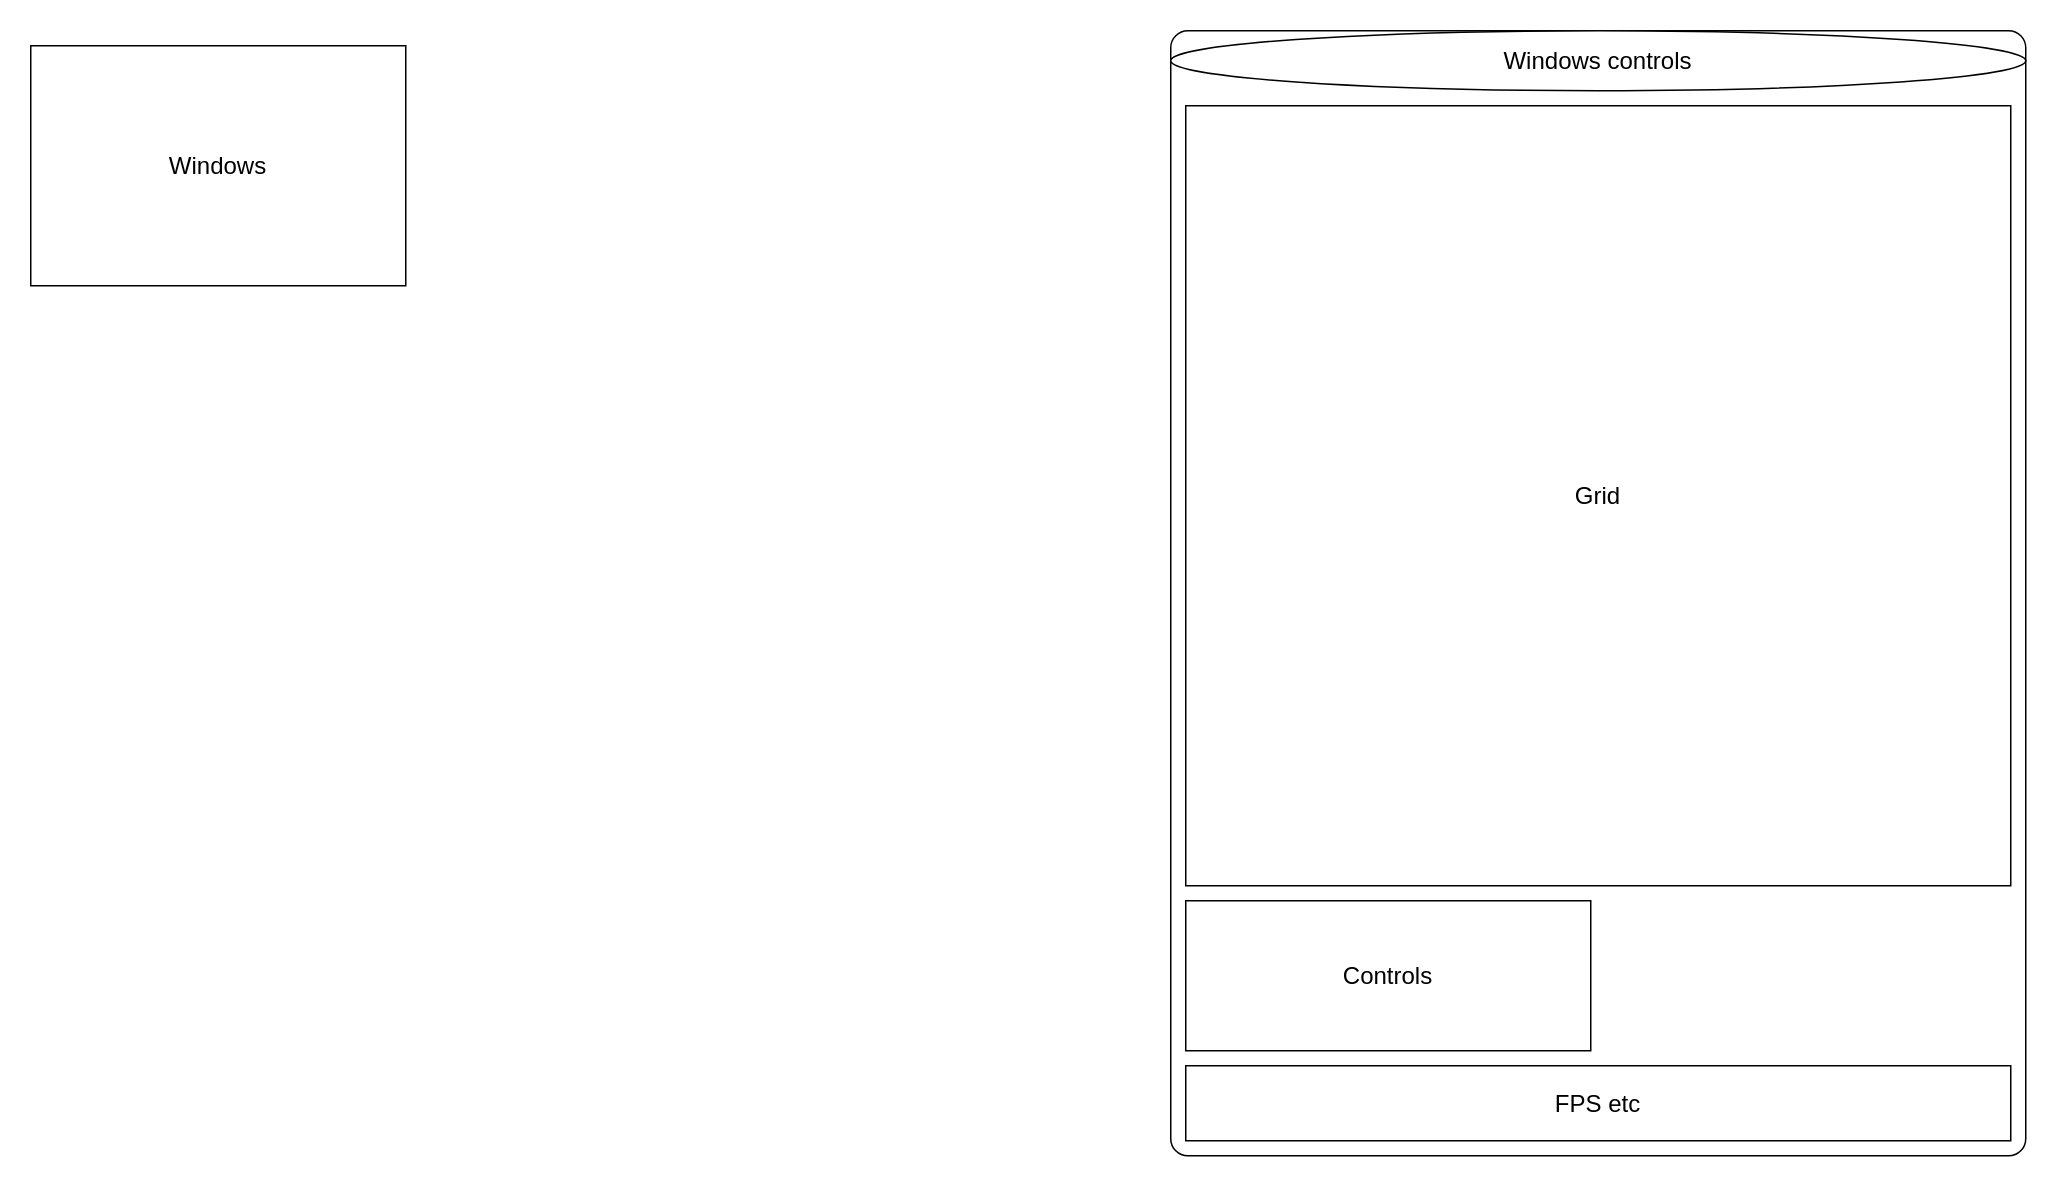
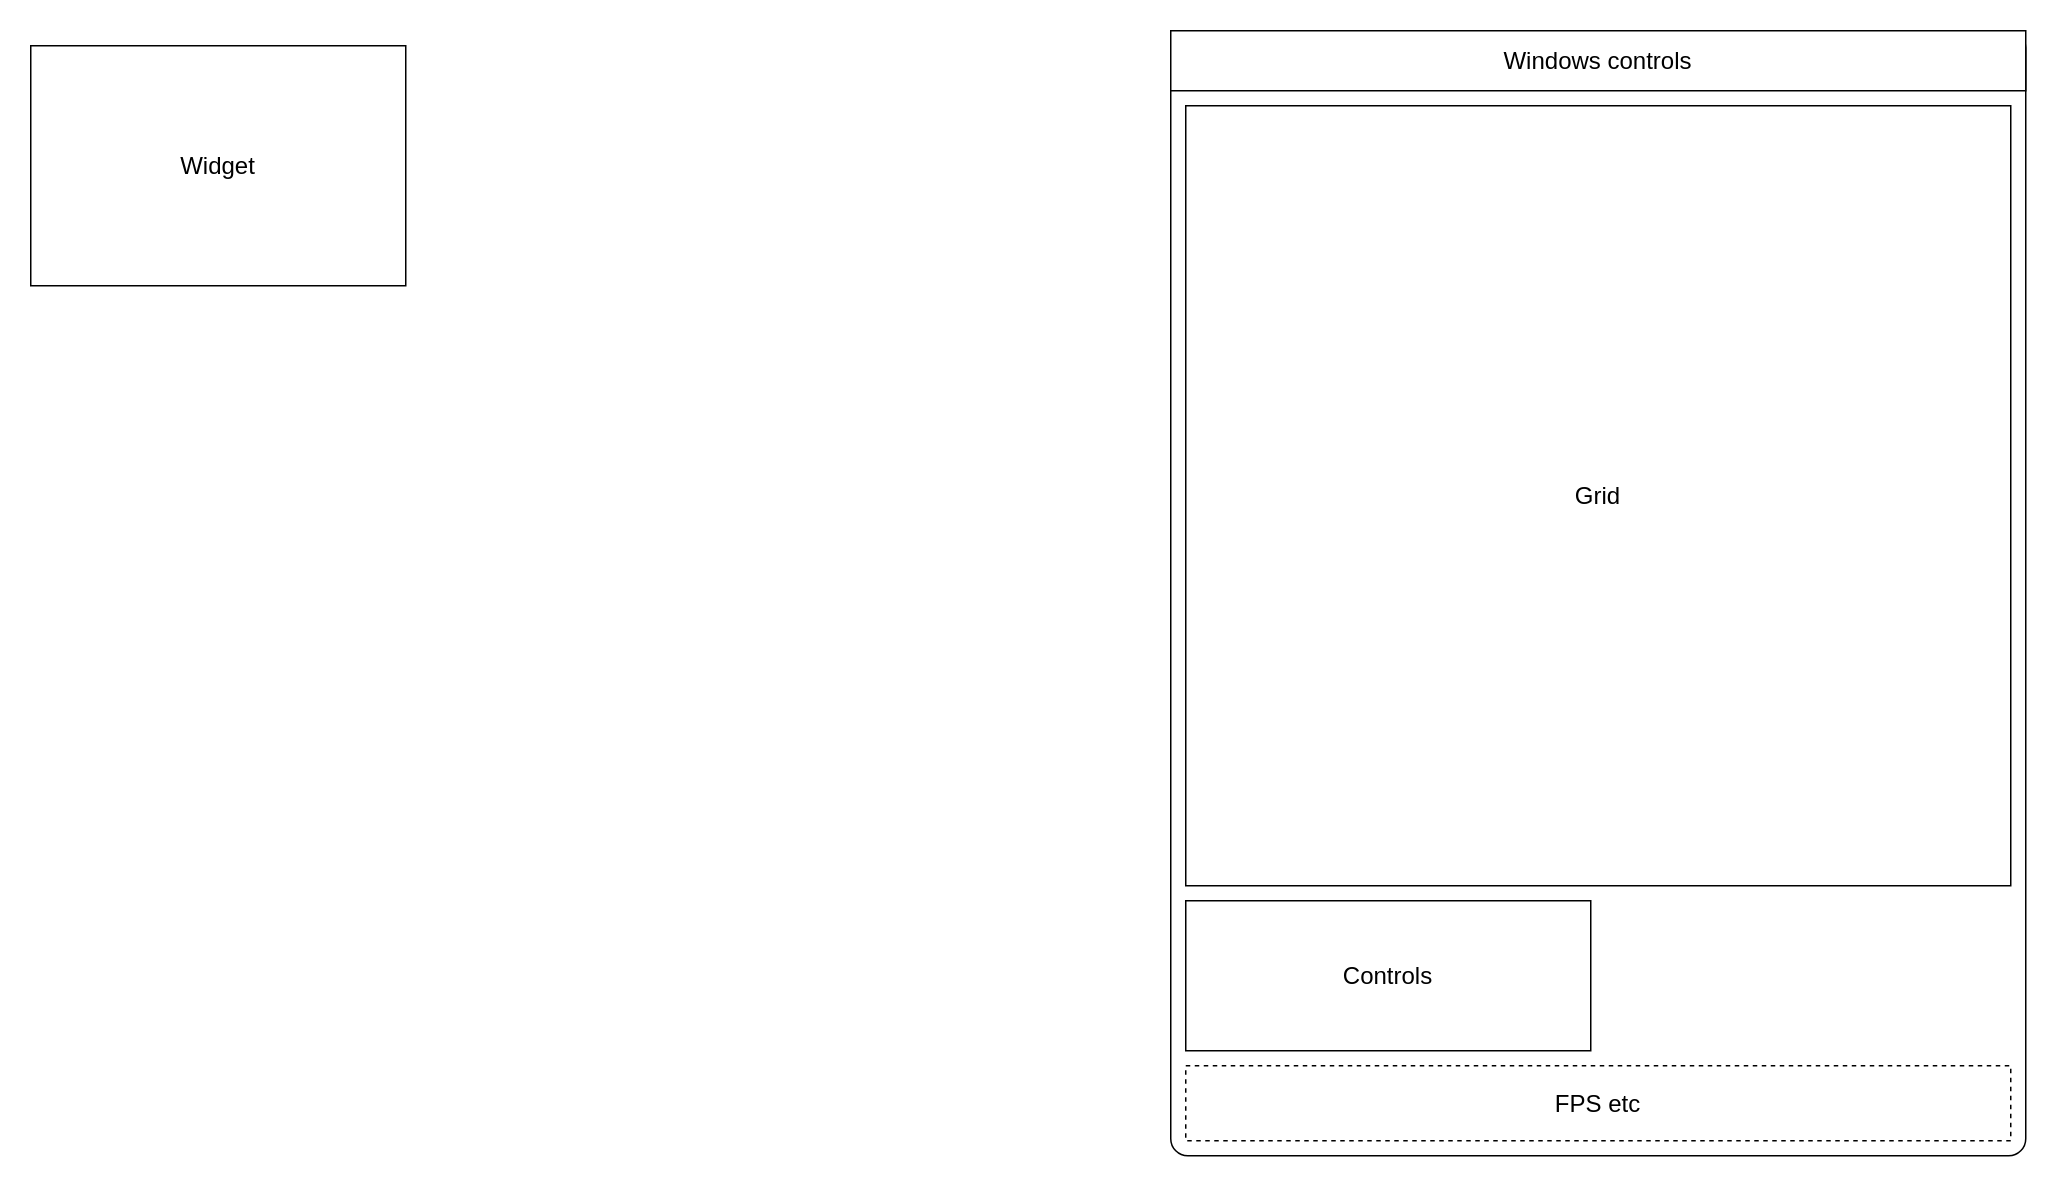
node "Windows controls": shape ellipse -> rectangle
node "Windows": label "Windows" -> "Widget"
node "FPS etc": style solid -> dashed
